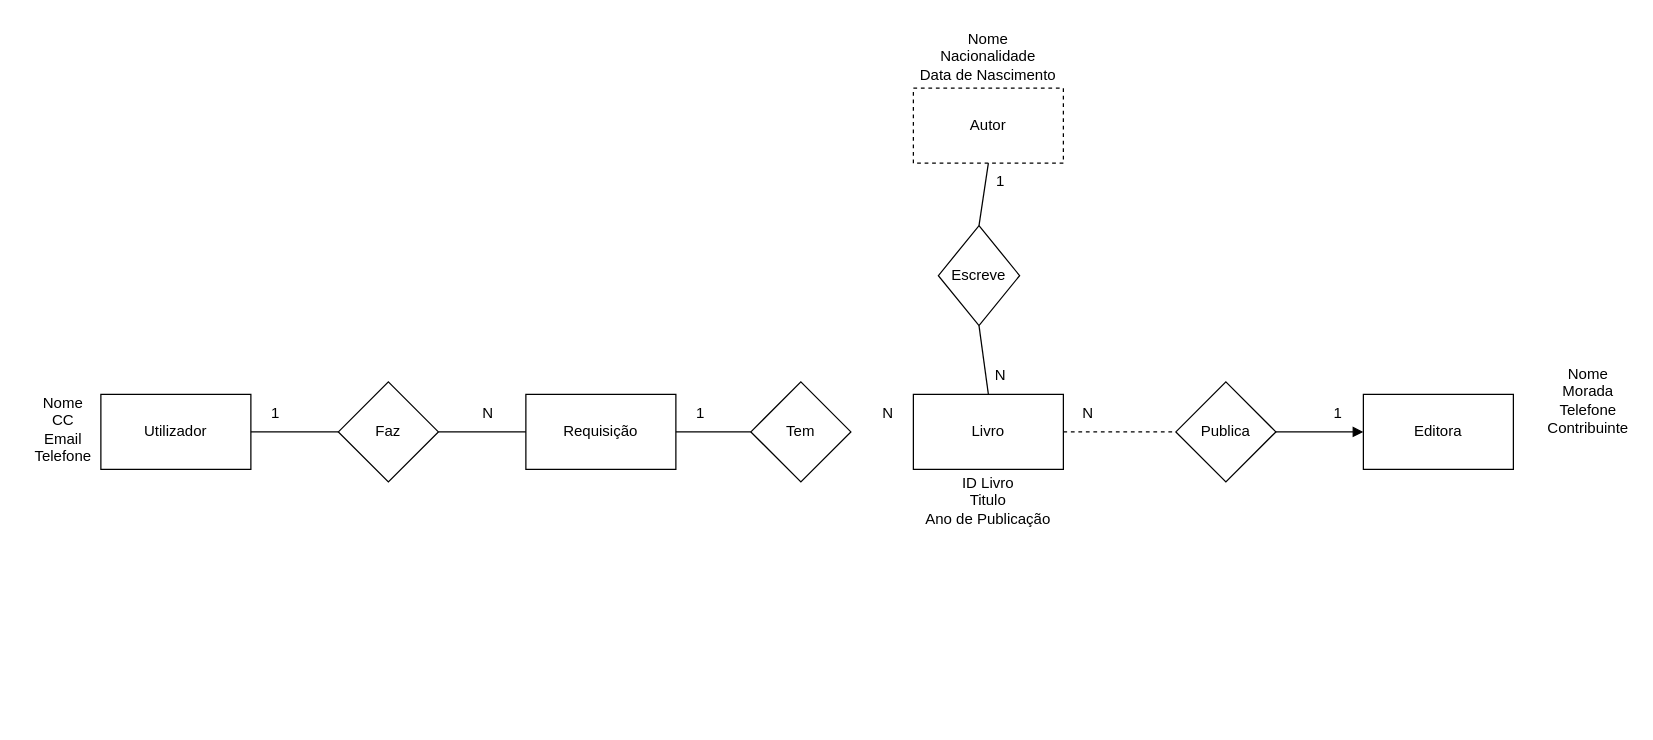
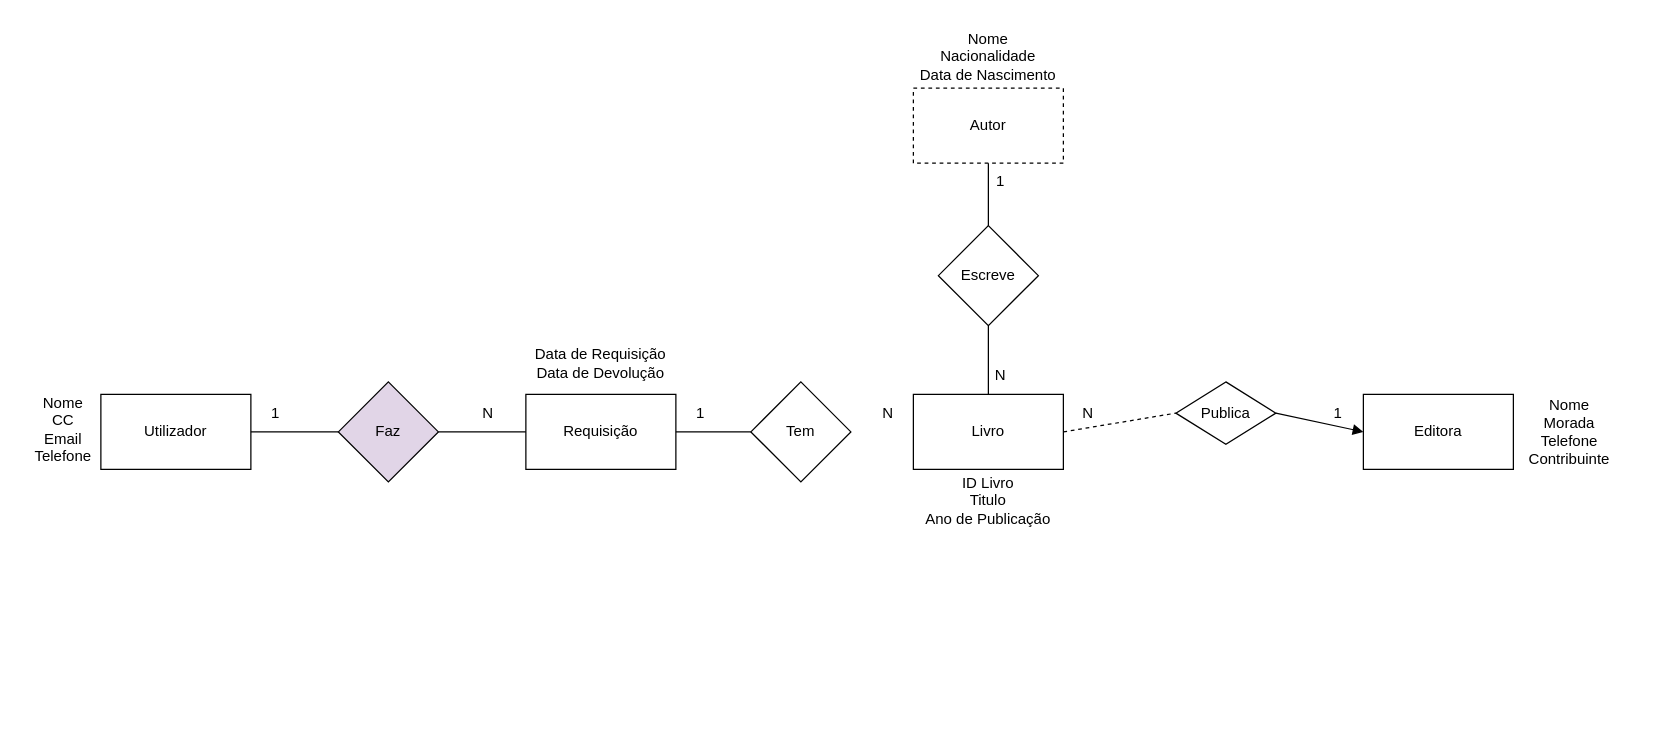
node "Escreve": size 81x100 -> 100x100
node "Data de Requisição Data de Devolução": added
node "Nome Morada Telefone Contribuinte": moved (1588, 401) -> (1569, 432)
node "Faz": fillcolor #ffffff -> #e1d5e7
node "Publica": size 100x100 -> 100x63
